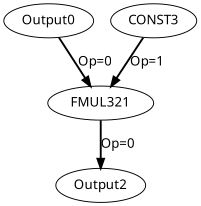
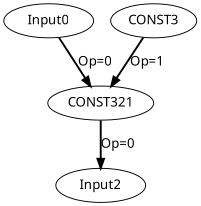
node "Output0": label "Output0" -> "Input0"
node "FMUL321": label "FMUL321" -> "CONST321"
node "Output2": label "Output2" -> "Input2"
